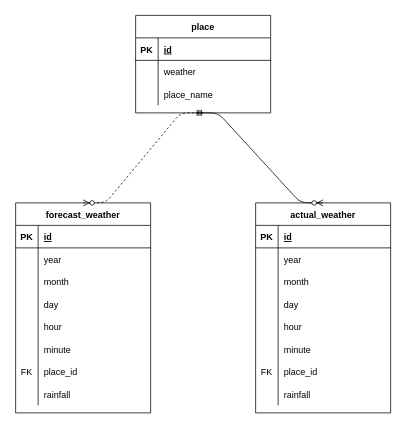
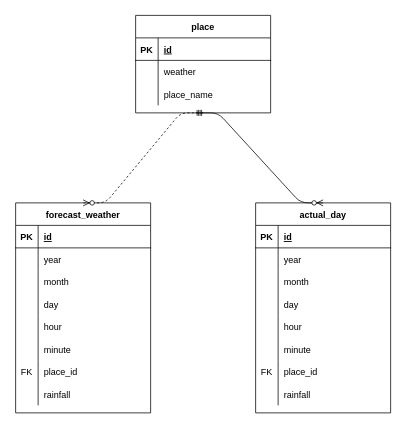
node "actual_weather": label "actual_weather" -> "actual_day"
